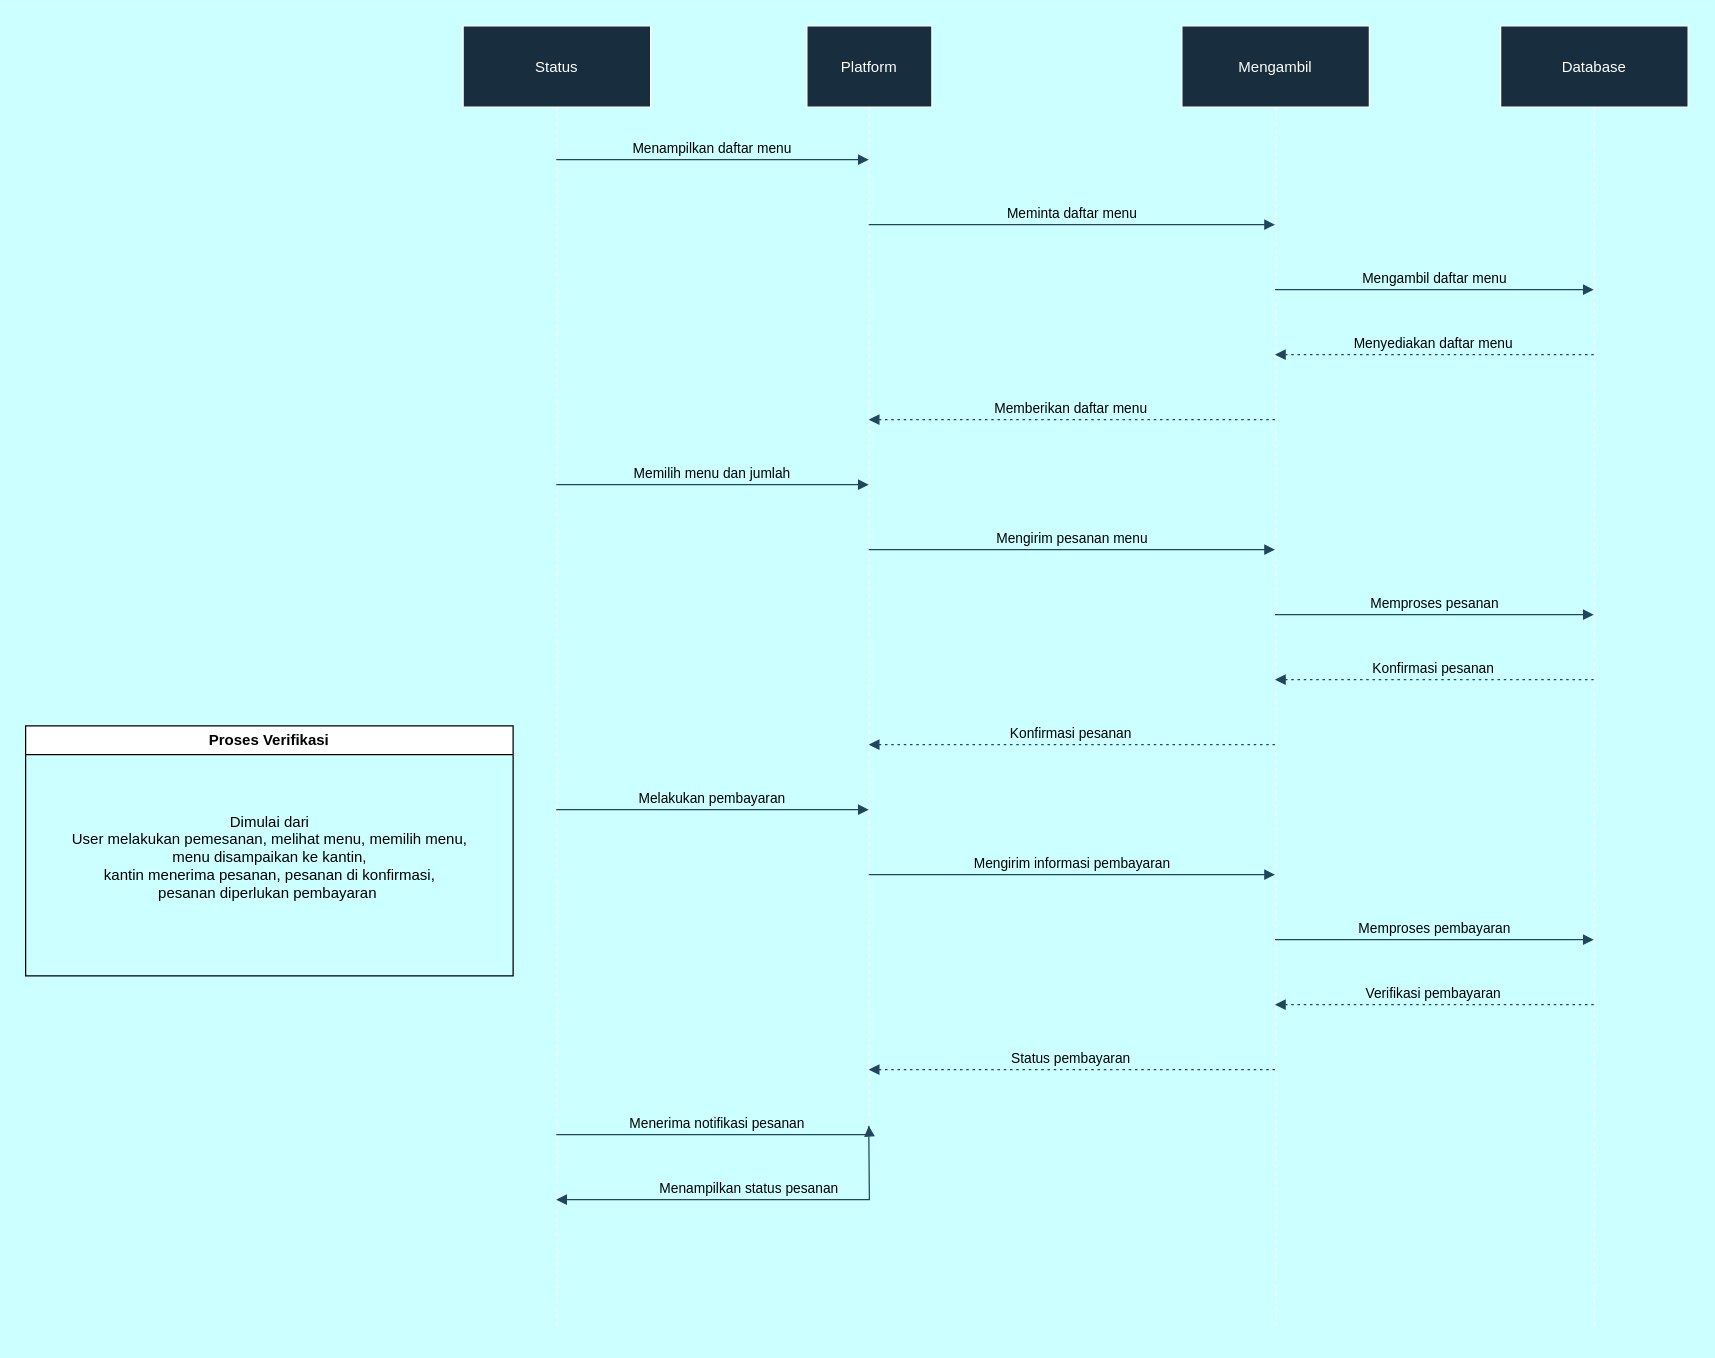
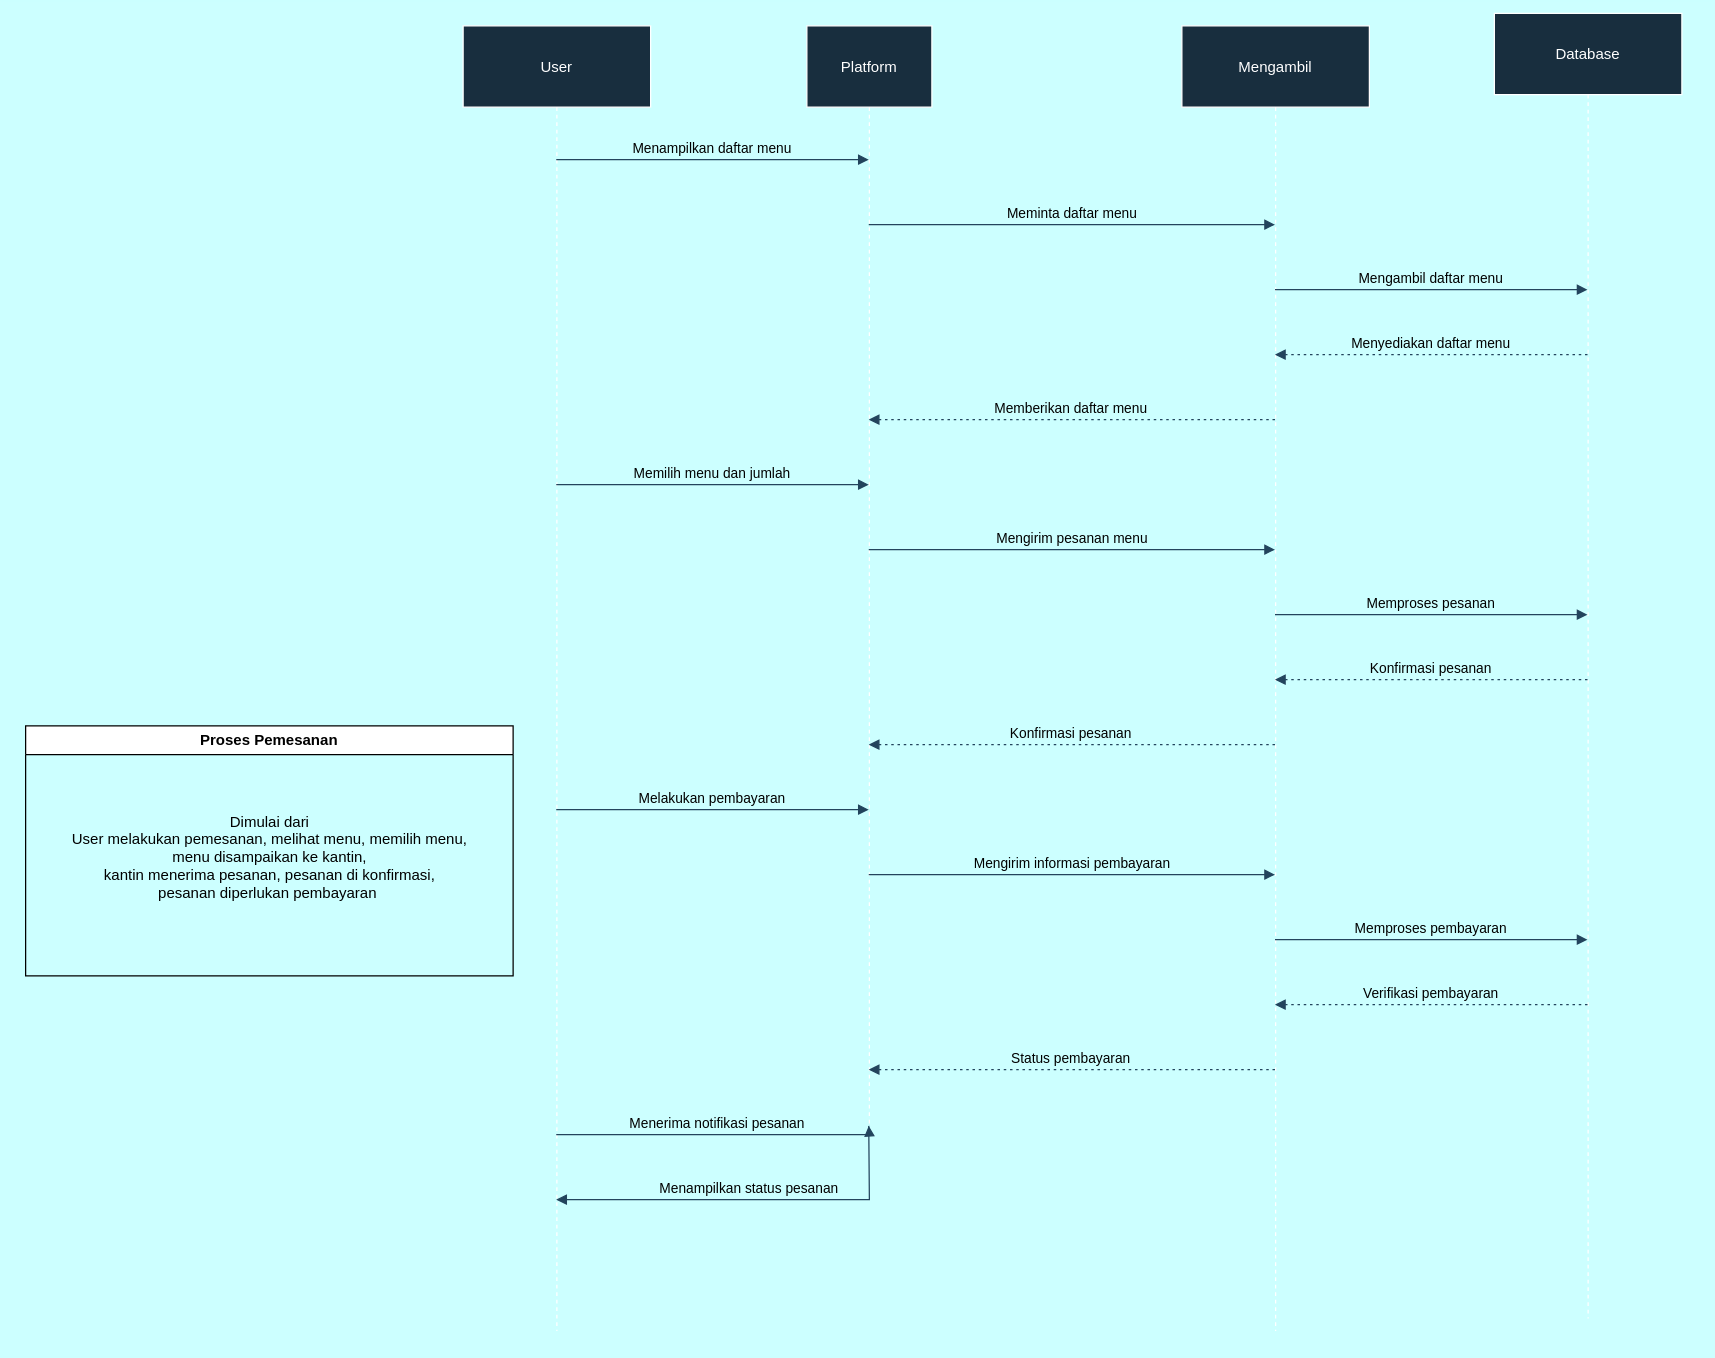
node "Status": label "Status" -> "User"
node "Database": moved (1594, 678) -> (1588, 666)
node "Proses Verifikasi": label "Proses Verifikasi" -> "Proses Pemesanan"
